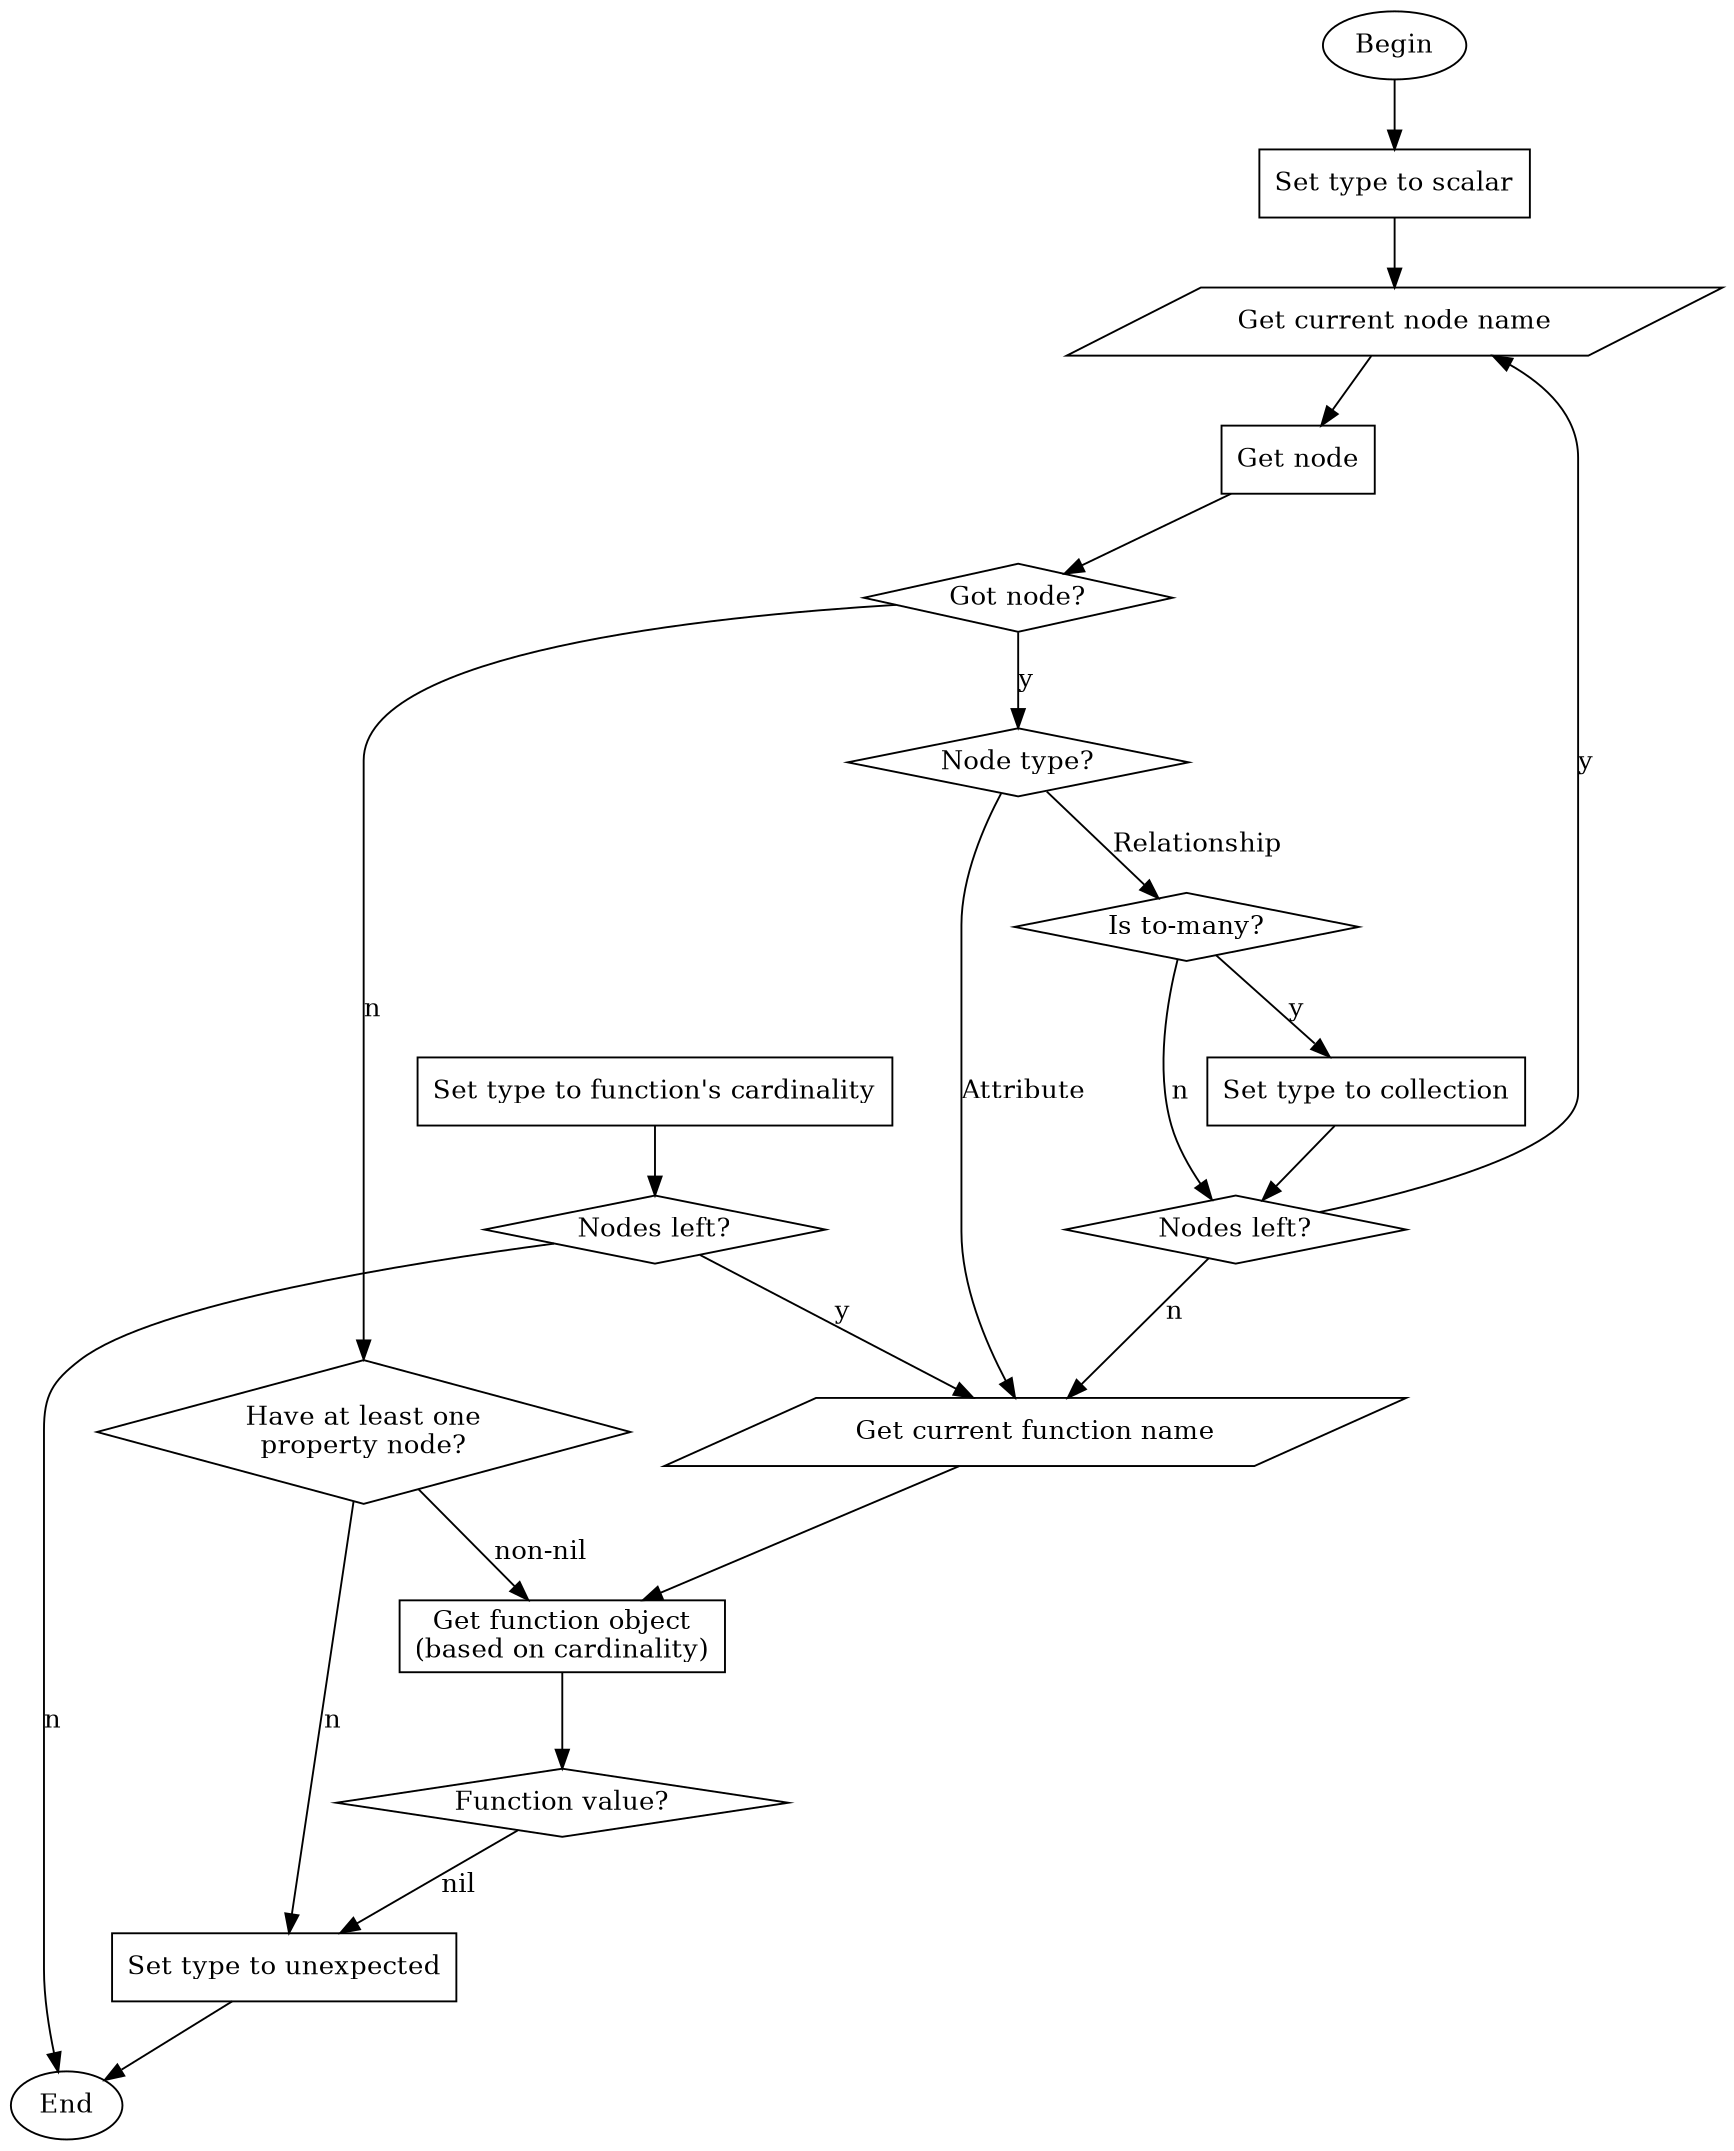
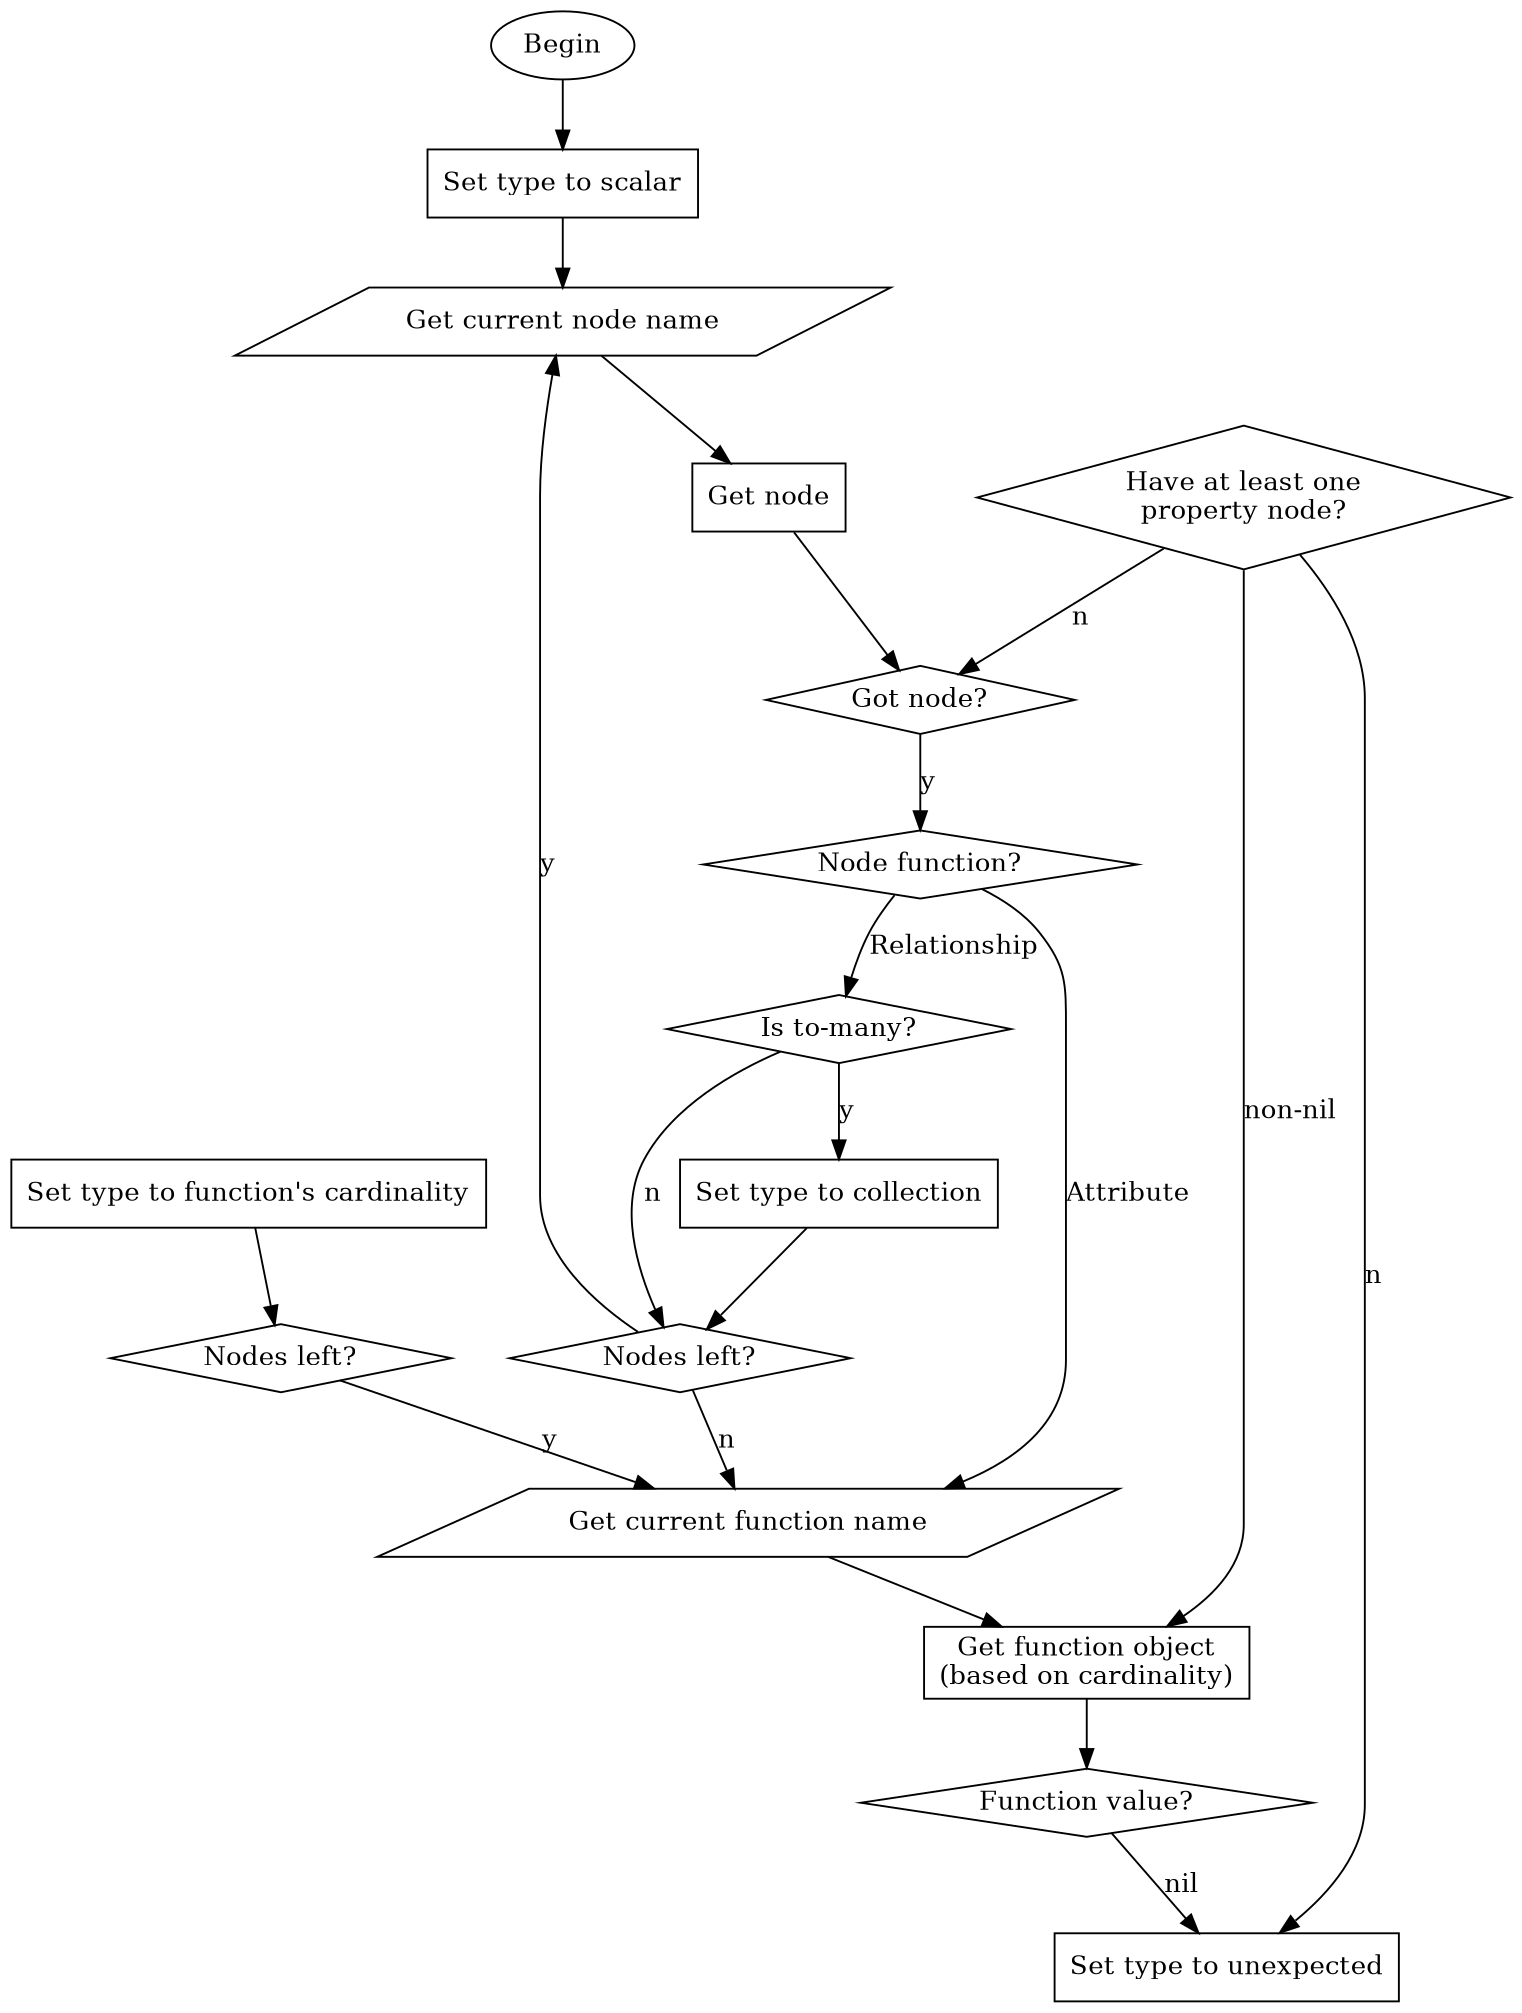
edge "Got node?" -> "Have at least one property node?": reversed
node "Node type?": label "Node type?" -> "Node function?"
node "End": removed
